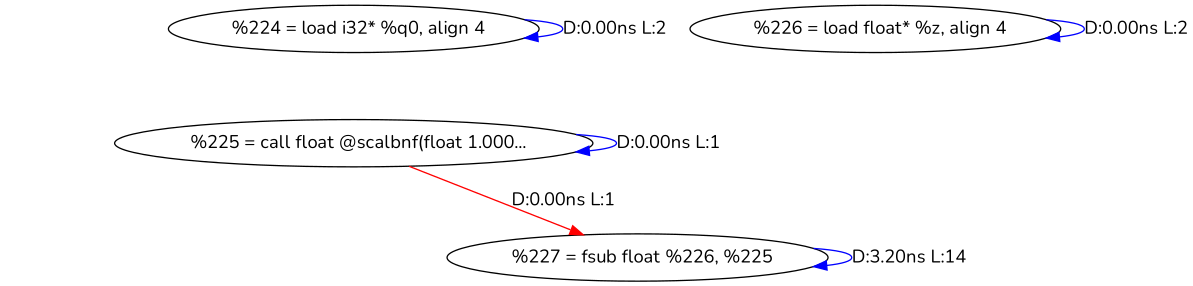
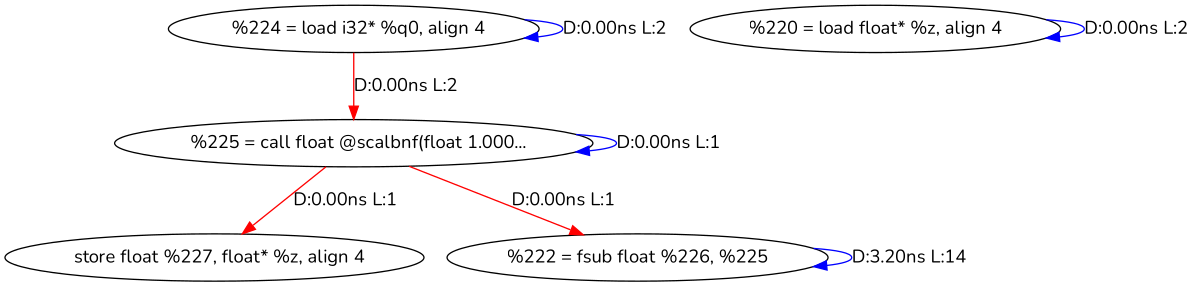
node "%226 = load float* %z, align 4": label "%226 = load float* %z, align 4" -> "%220 = load float* %z, align 4"
edge "%224 = load i32* %q0, align 4" -> "%225 = call float @scalbnf(float 1.000...": added, label "D:0.00ns L:2"
node "store float %227, float* %z, align 4": added
node "%227 = fsub float %226, %225": label "%227 = fsub float %226, %225" -> "%222 = fsub float %226, %225"
